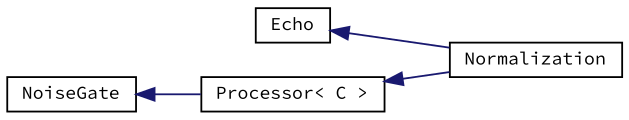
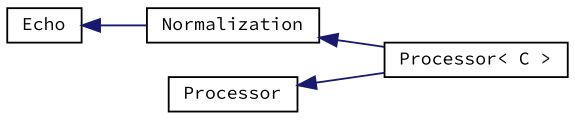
edge "Normalization" -> "Processor< C >": reversed
node "NoiseGate": label "NoiseGate" -> "Processor"
